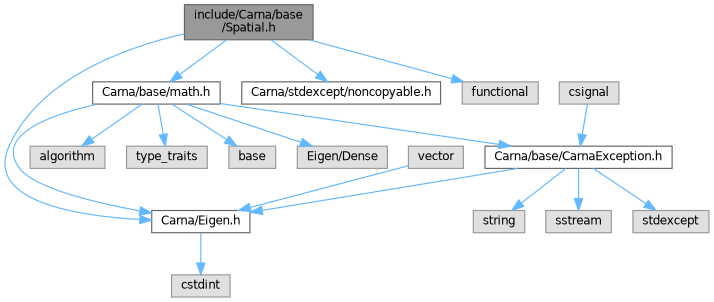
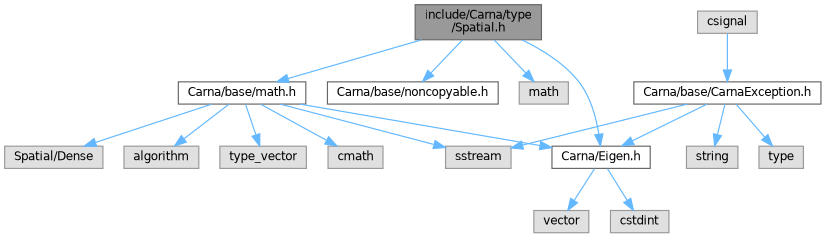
node "include/Carna/base /Spatial.h": label "include/Carna/base /Spatial.h" -> "include/Carna/type /Spatial.h"
node "Carna/stdexcept/noncopyable.h": label "Carna/stdexcept/noncopyable.h" -> "Carna/base/noncopyable.h"
node "functional": label "functional" -> "math"
edge "Carna/base/math.h" -> "Carna/base/CarnaException.h": now "Carna/base/math.h" -> "sstream"
node "type_traits": label "type_traits" -> "type_vector"
node "base": label "base" -> "cmath"
node "Eigen/Dense": label "Eigen/Dense" -> "Spatial/Dense"
edge "vector" -> "Carna/Eigen.h": reversed
node "stdexcept": label "stdexcept" -> "type"
